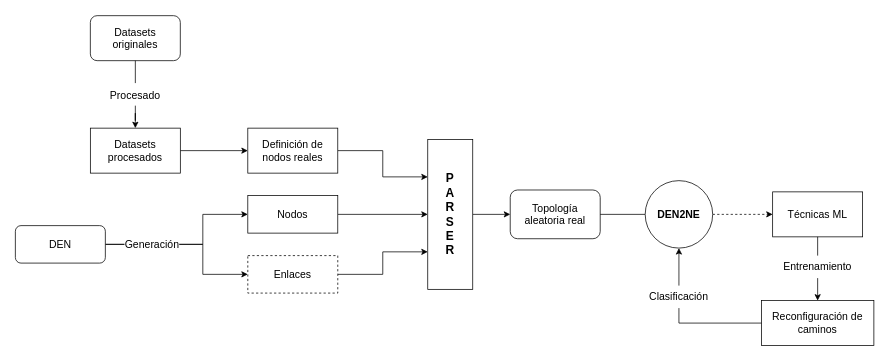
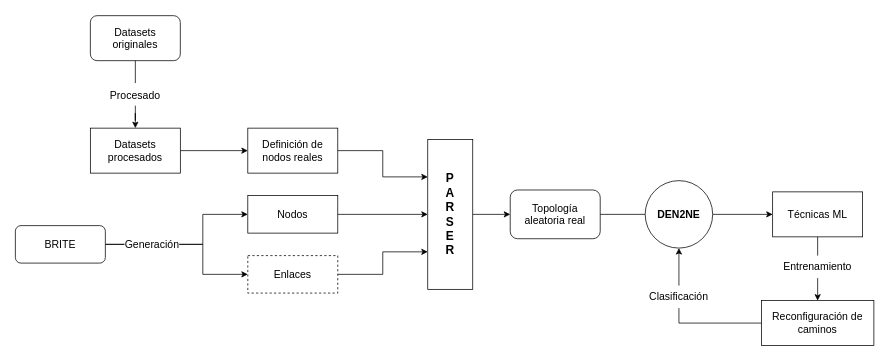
edge "DEN2NE" -> "Técnicas ML": style dashed -> solid
node "DEN": label "DEN" -> "BRITE"
